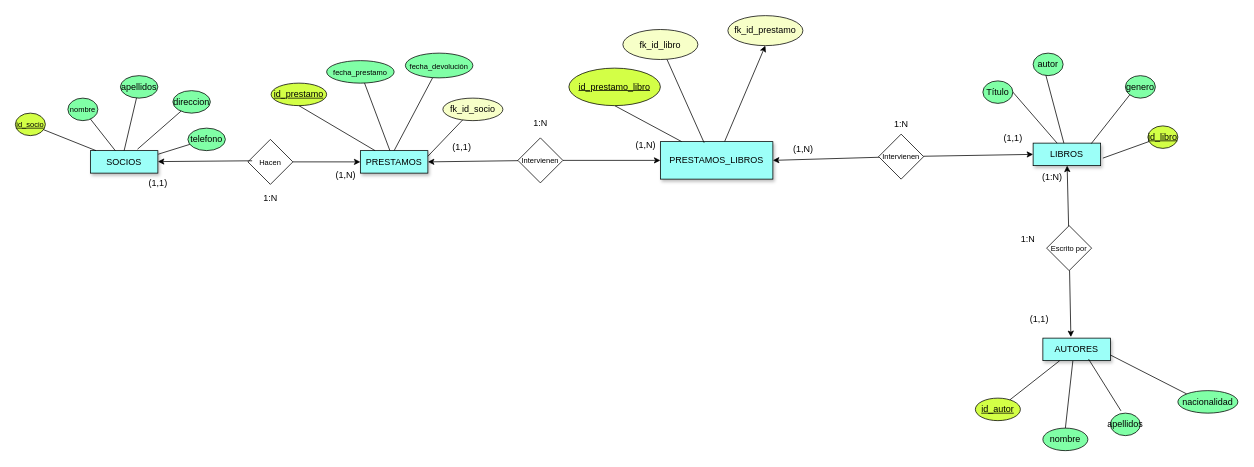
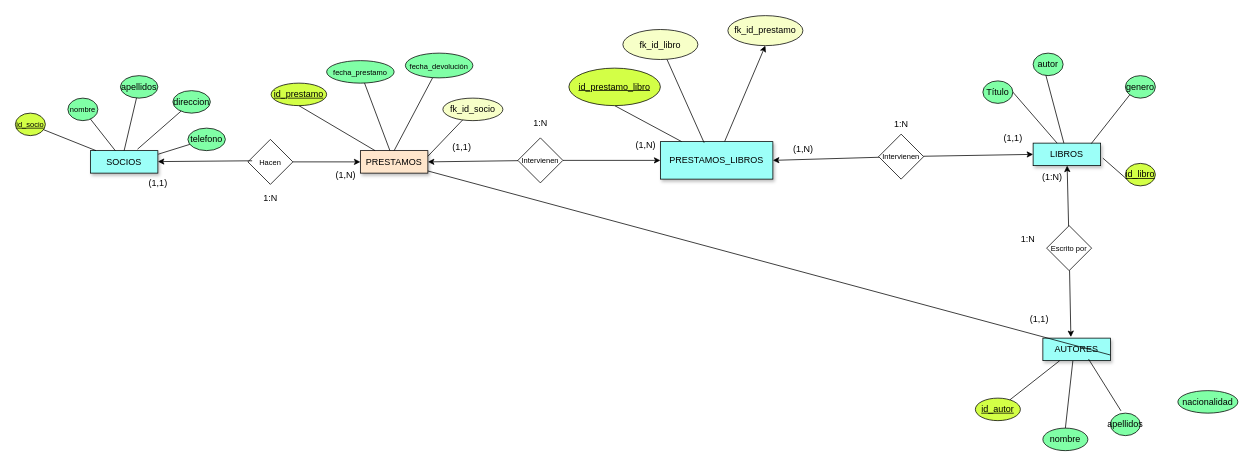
node "id_libro": moved (1163, 137) -> (1140, 174)
node "PRESTAMOS": fillcolor #9cfff8 -> #ffe6cc
edge "AUTORES" -- "nacionalidad": now "AUTORES" -- "PRESTAMOS"
